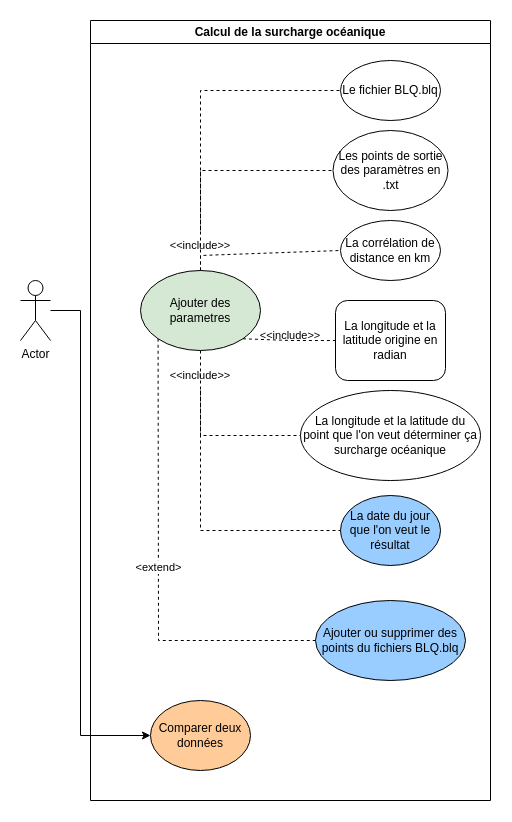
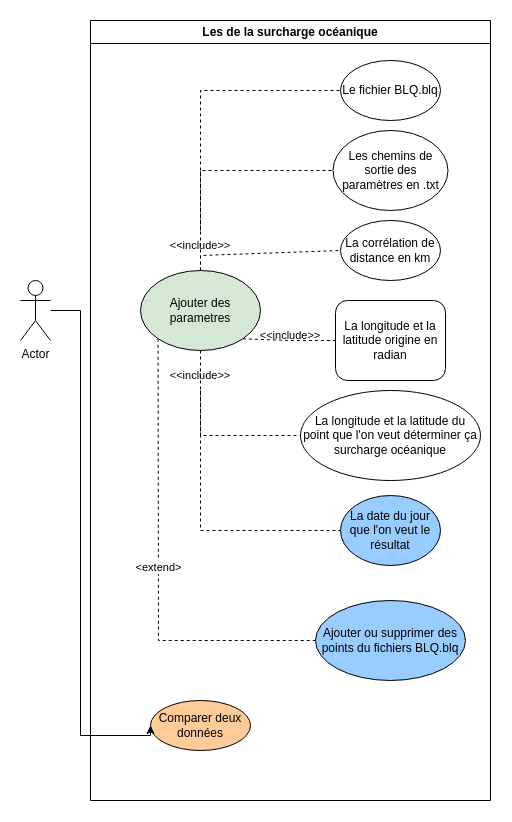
node "Calcul de la surcharge océanique": label "Calcul de la surcharge océanique" -> "Les de la surcharge océanique"
node "Les points de sortie des paramètres en .txt": label "Les points de sortie des paramètres en .txt" -> "Les chemins de sortie des paramètres en .txt"
node "Comparer deux données": size 100x70 -> 100x50
